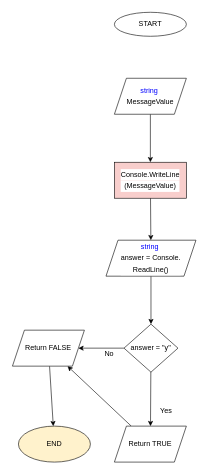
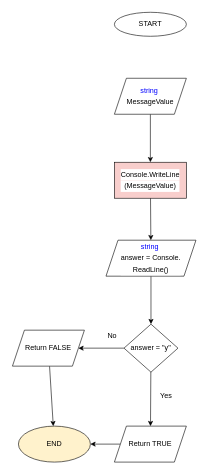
node "No": moved (109, 354) -> (112, 336)
edge "Return TRUE" -> "Return FALSE": now "Return TRUE" -> "END"
node "Yes": moved (166, 411) -> (166, 396)
